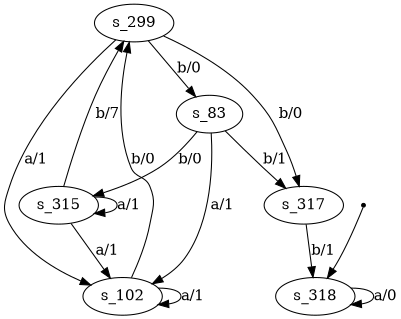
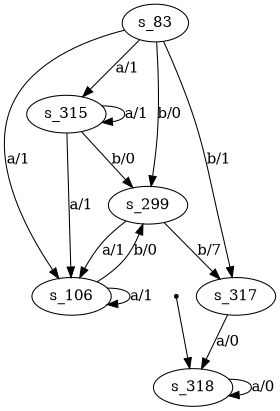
edge "s_299" -> "s_83": reversed
edge "s_315" -> "s_299": label "b/7" -> "b/0"
edge "s_299" -> "s_317": label "b/0" -> "b/7"
edge "s_83" -> "s_315": label "b/0" -> "a/1"
edge "s_317" -> "s_318": label "b/1" -> "a/0"
node "s_102": label "s_102" -> "s_106"
